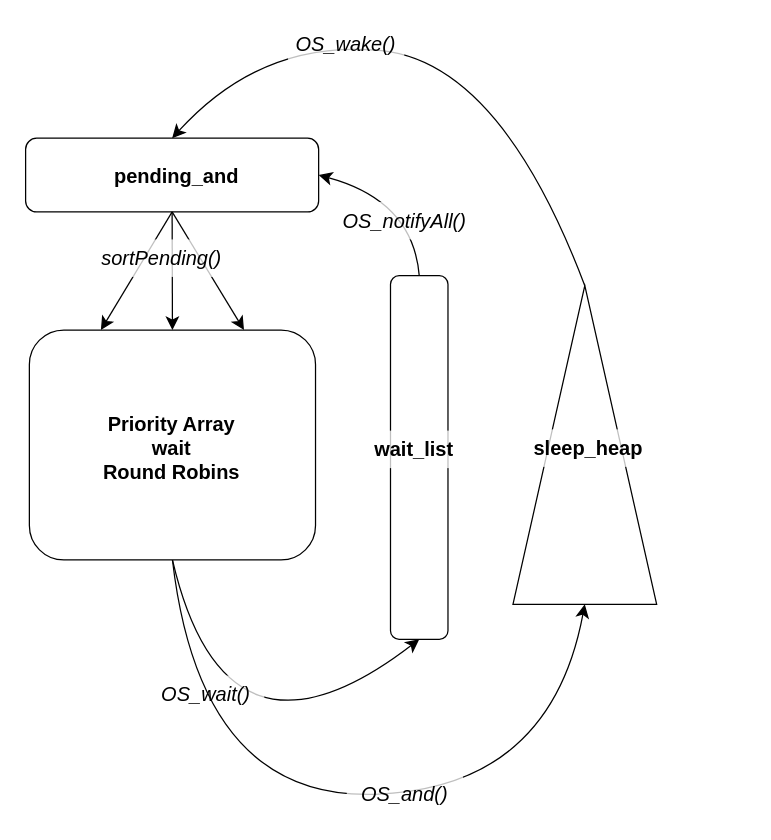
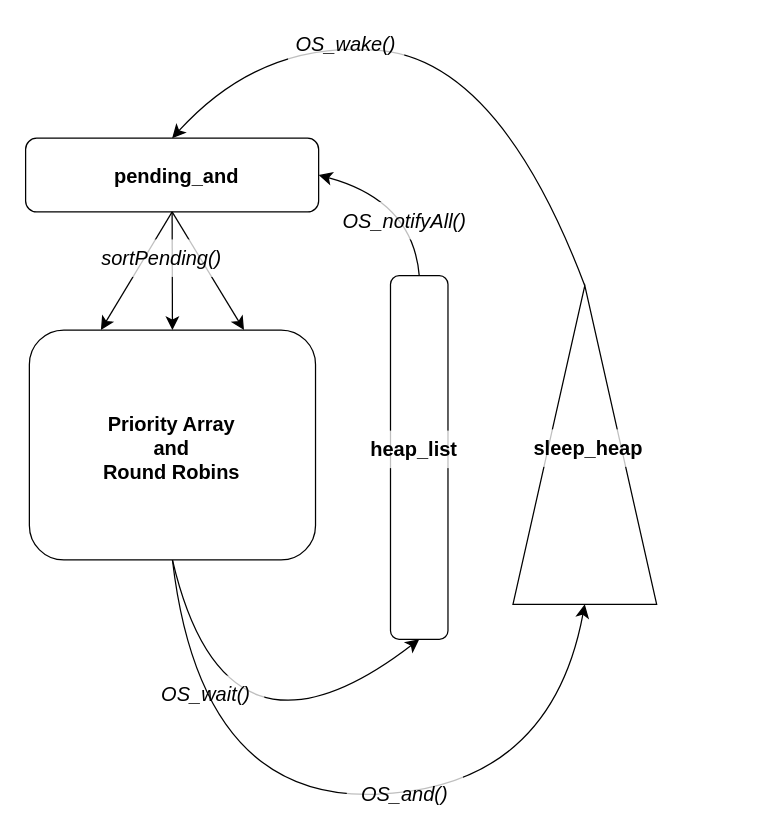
node "Priority Array wait Round Robins": label "Priority Array wait Round Robins" -> "Priority Array and Round Robins"
node "wait_list": label "wait_list" -> "heap_list"
